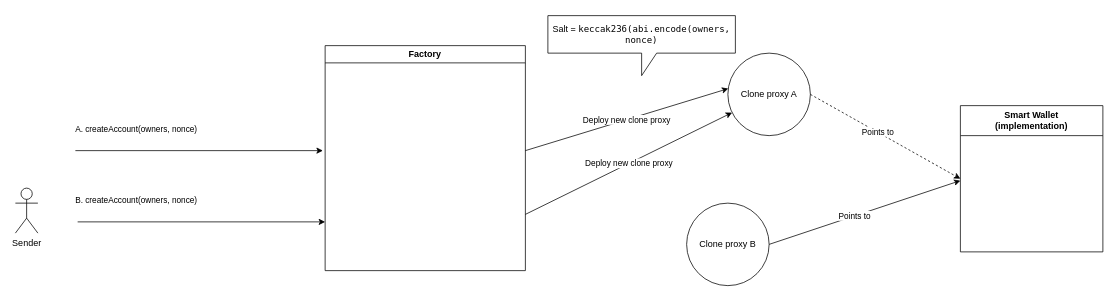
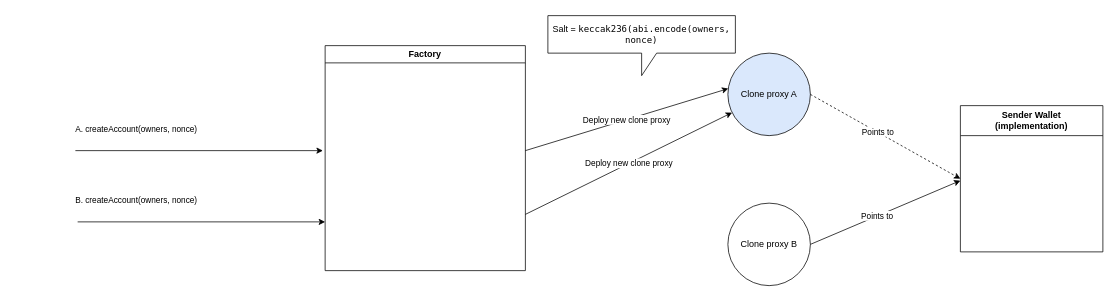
node "Clone proxy A": fillcolor #ffffff -> #dae8fc
node "Smart Wallet (implementation)": label "Smart Wallet (implementation)" -> "Sender Wallet (implementation)"
node "Sender": removed
node "Clone proxy B": moved (728, 244) -> (769, 244)
